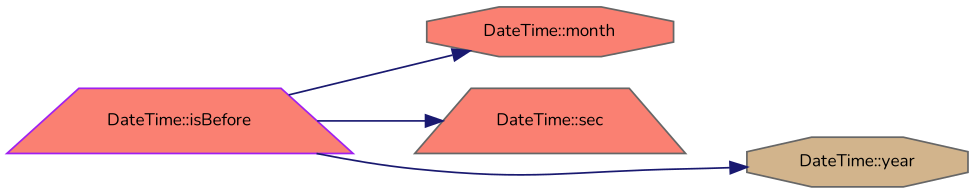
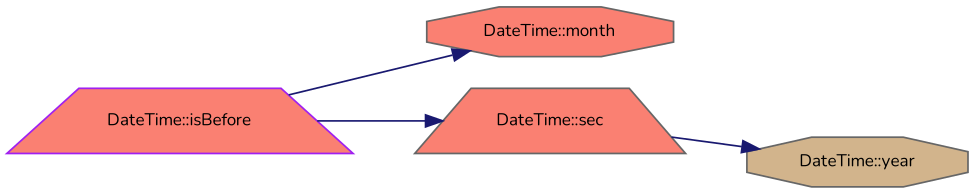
edge "DateTime::isBefore" -> "DateTime::year": now "DateTime::sec" -> "DateTime::year"
